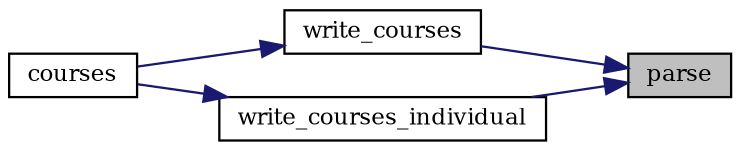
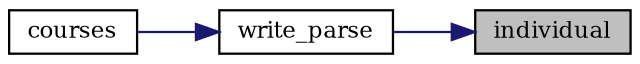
node "write_courses": label "write_courses" -> "write_parse"
node "parse": label "parse" -> "individual"
node "write_courses_individual": removed
